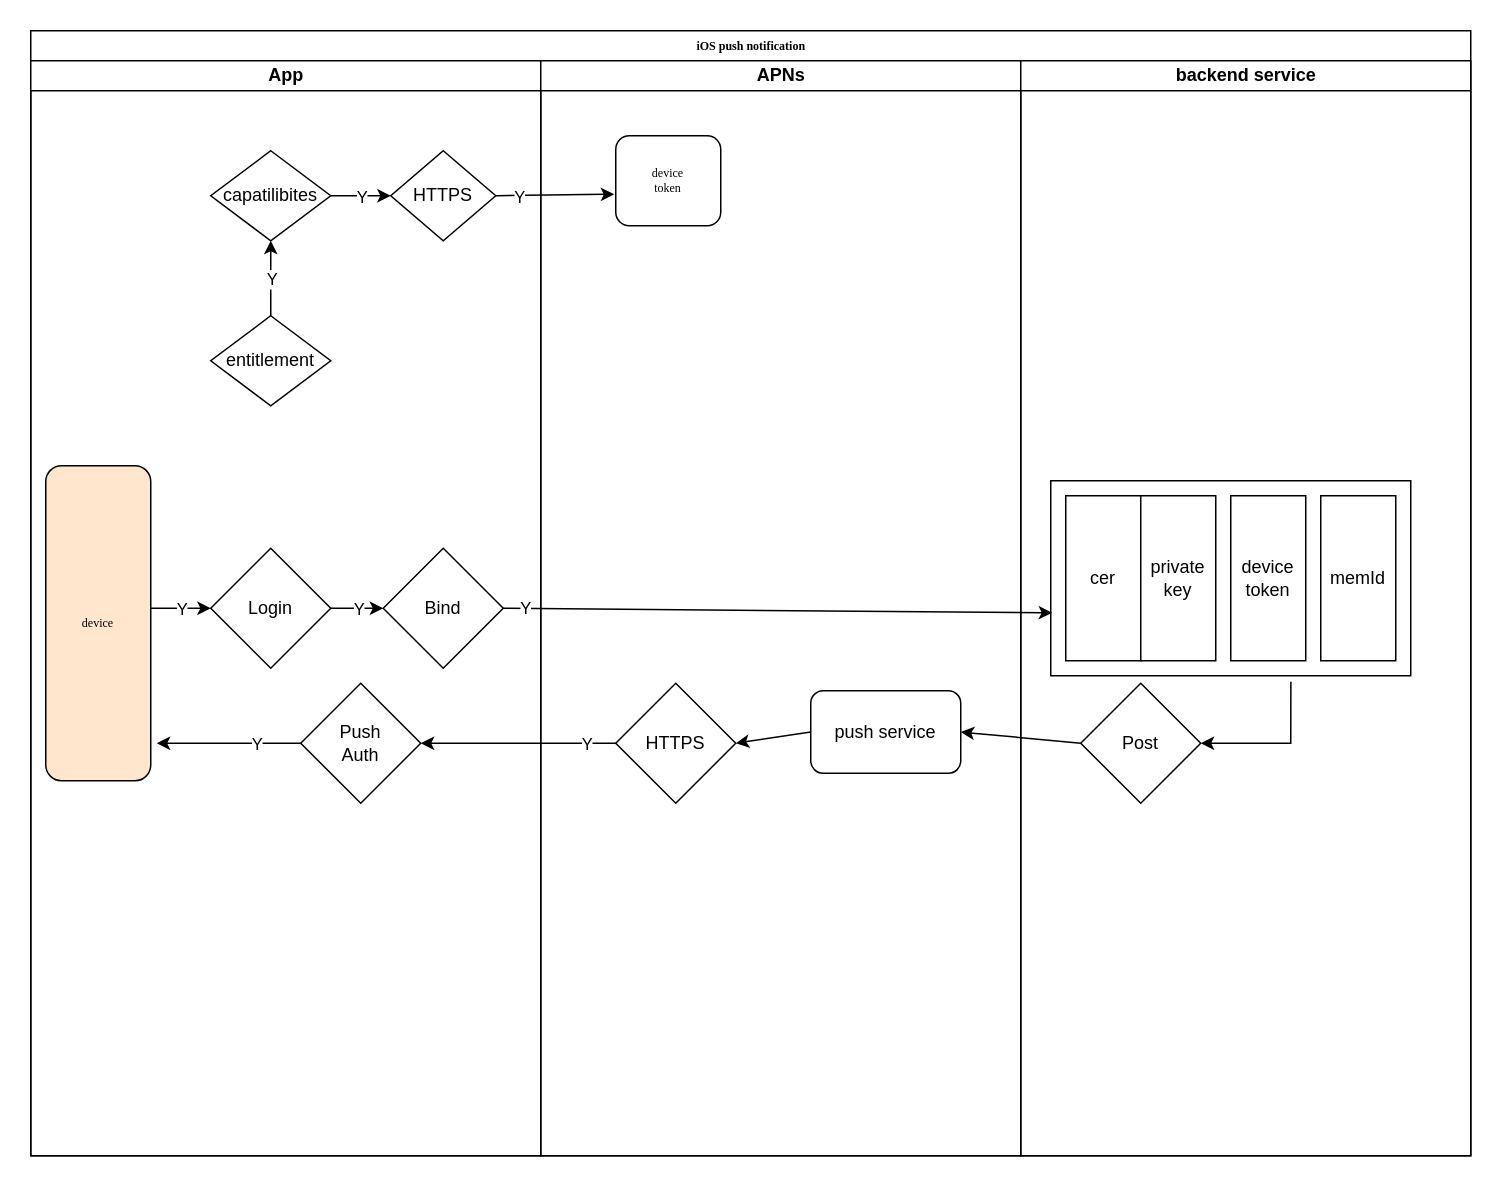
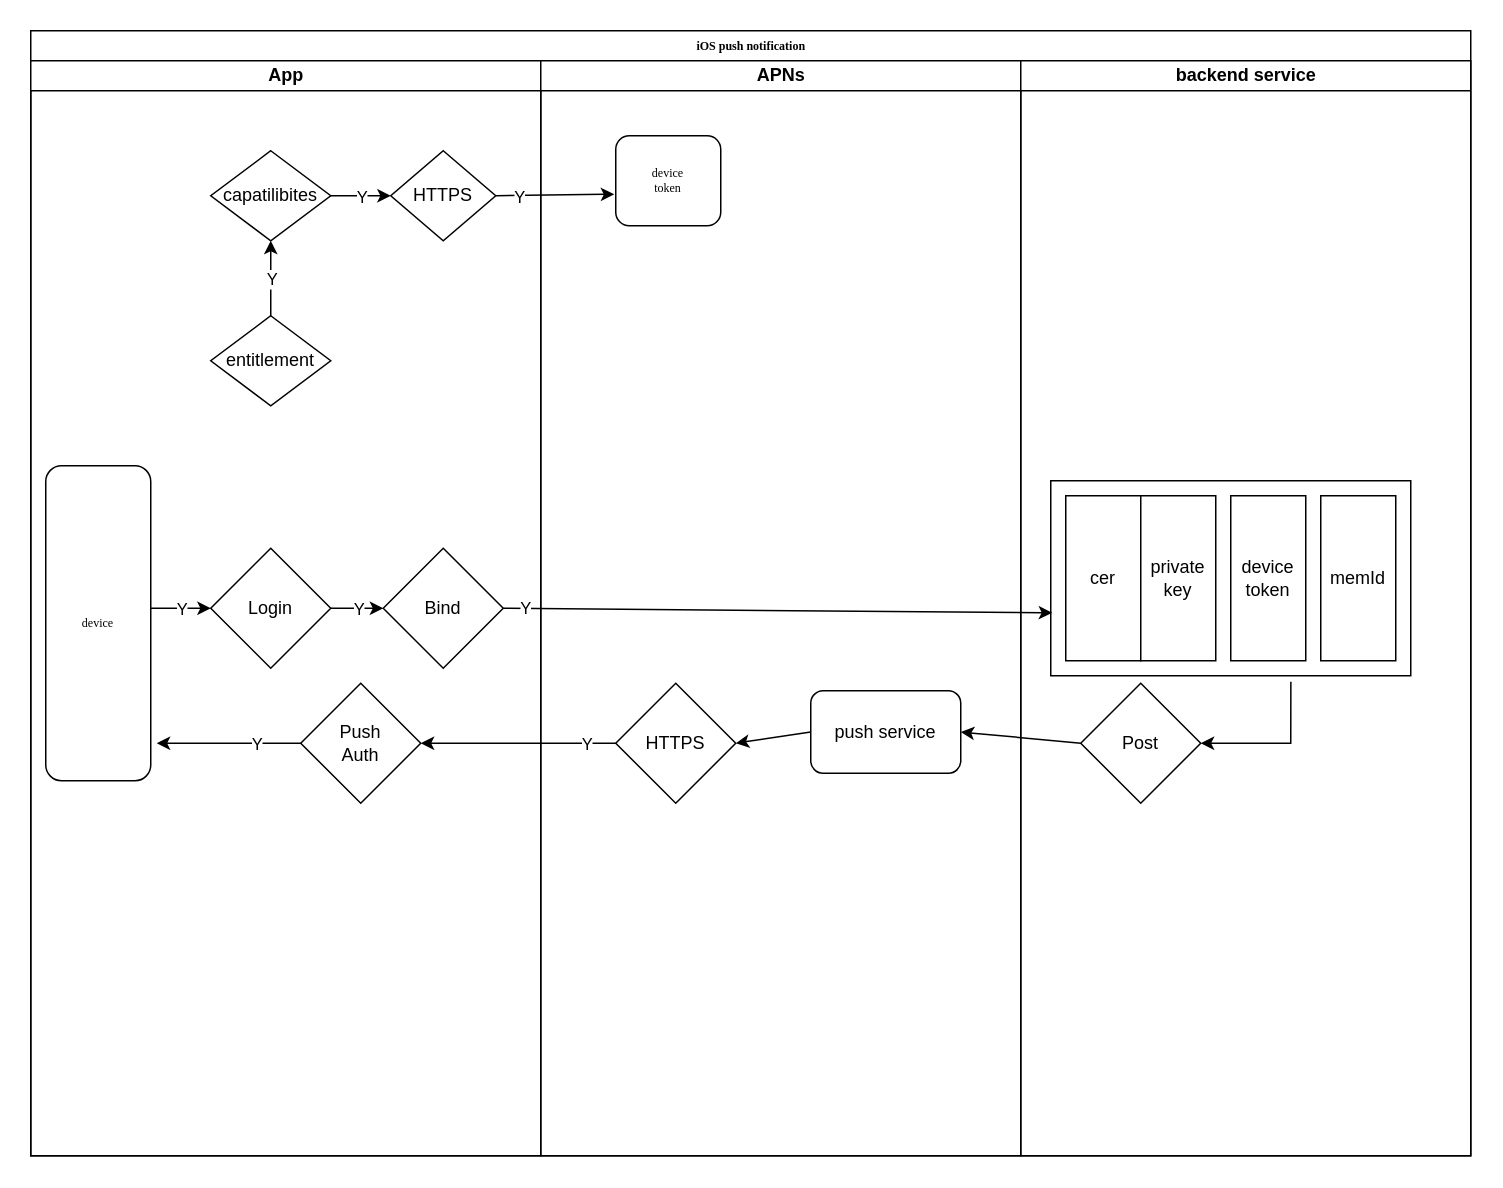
node "device": fillcolor #ffe6cc -> #ffffff
